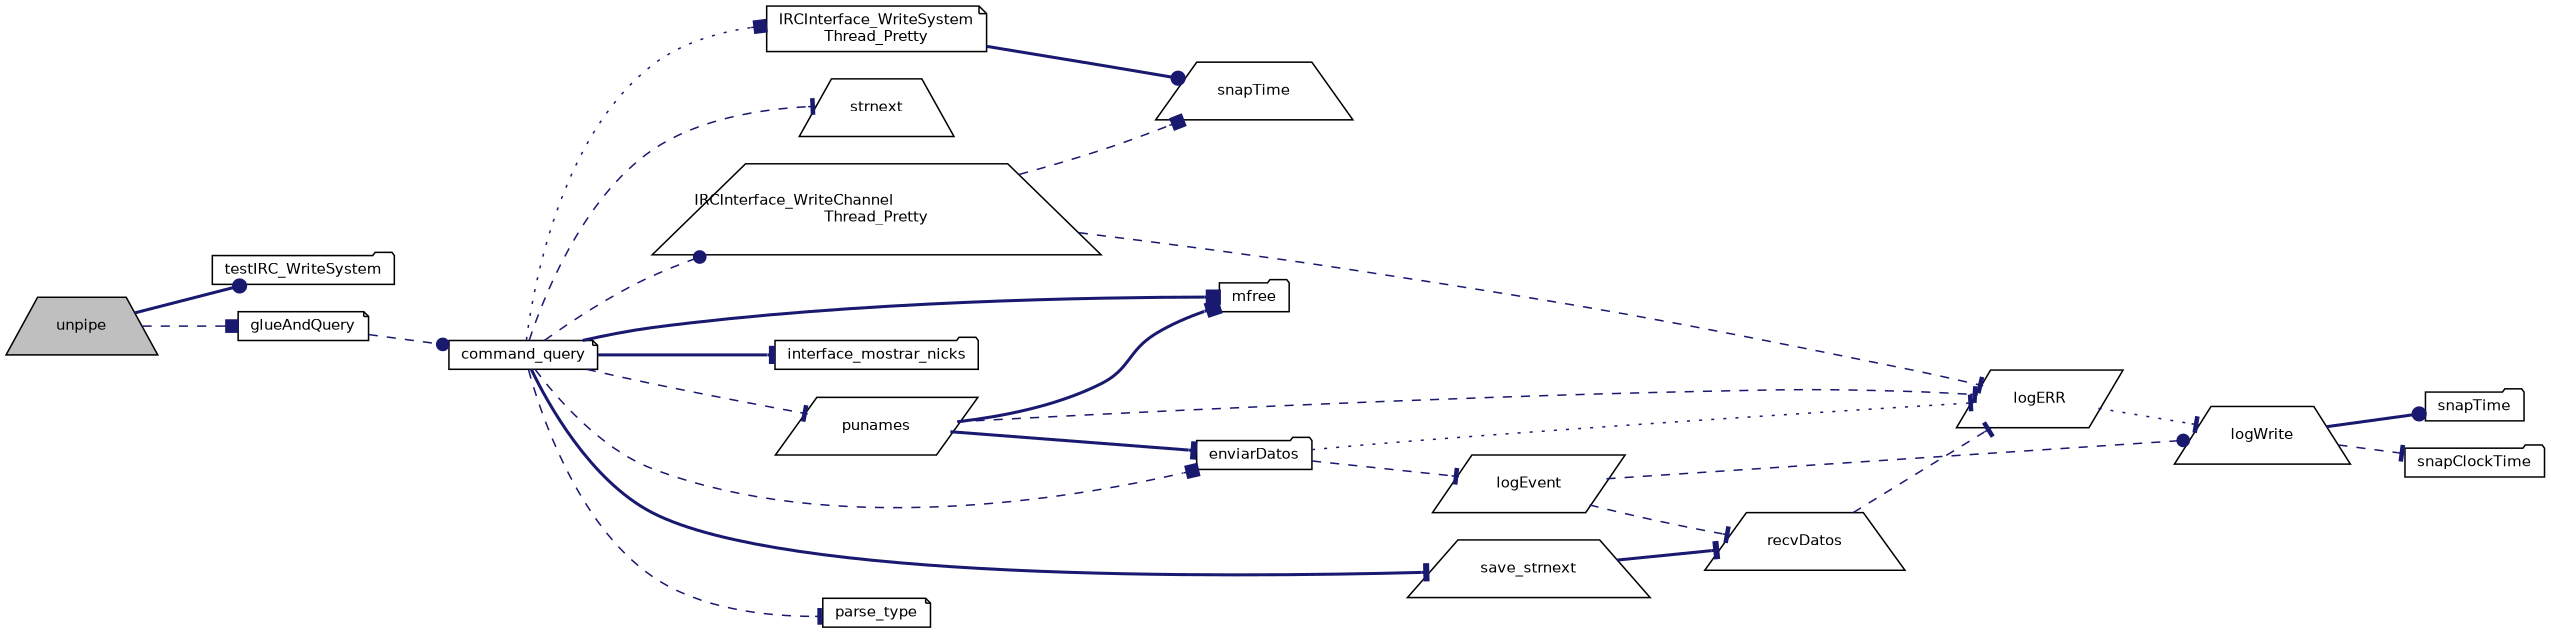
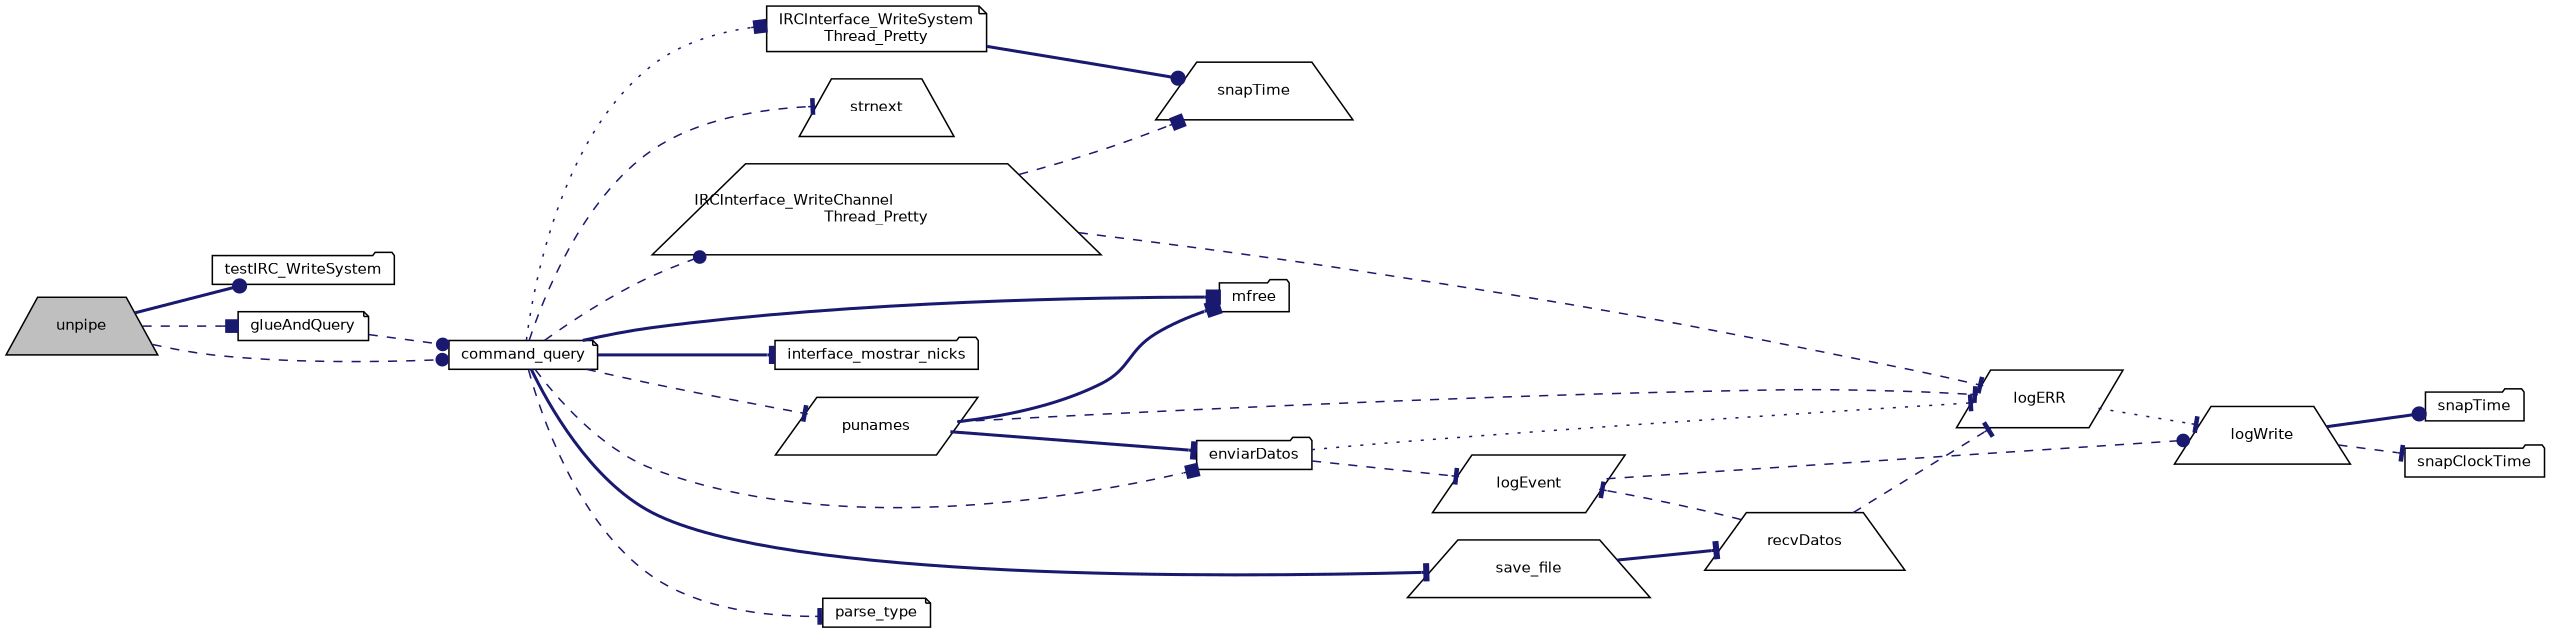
edge "unpipe" -> "command_query": added
edge "logEvent" -> "recvDatos": reversed
node "save_strnext": label "save_strnext" -> "save_file"
